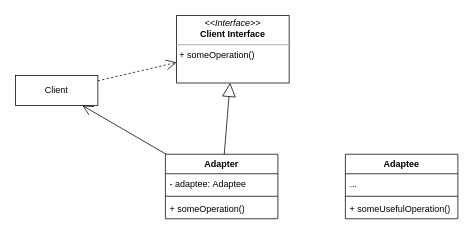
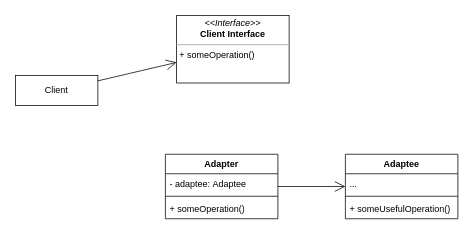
edge "Client" -> "<<Interface>> Client Interface + someOperation()": style dashed -> solid
edge "Adapter" -> "<<Interface>> Client Interface + someOperation()": removed
edge "Adapter" -> "Client": now "Adapter" -> "Adaptee"
